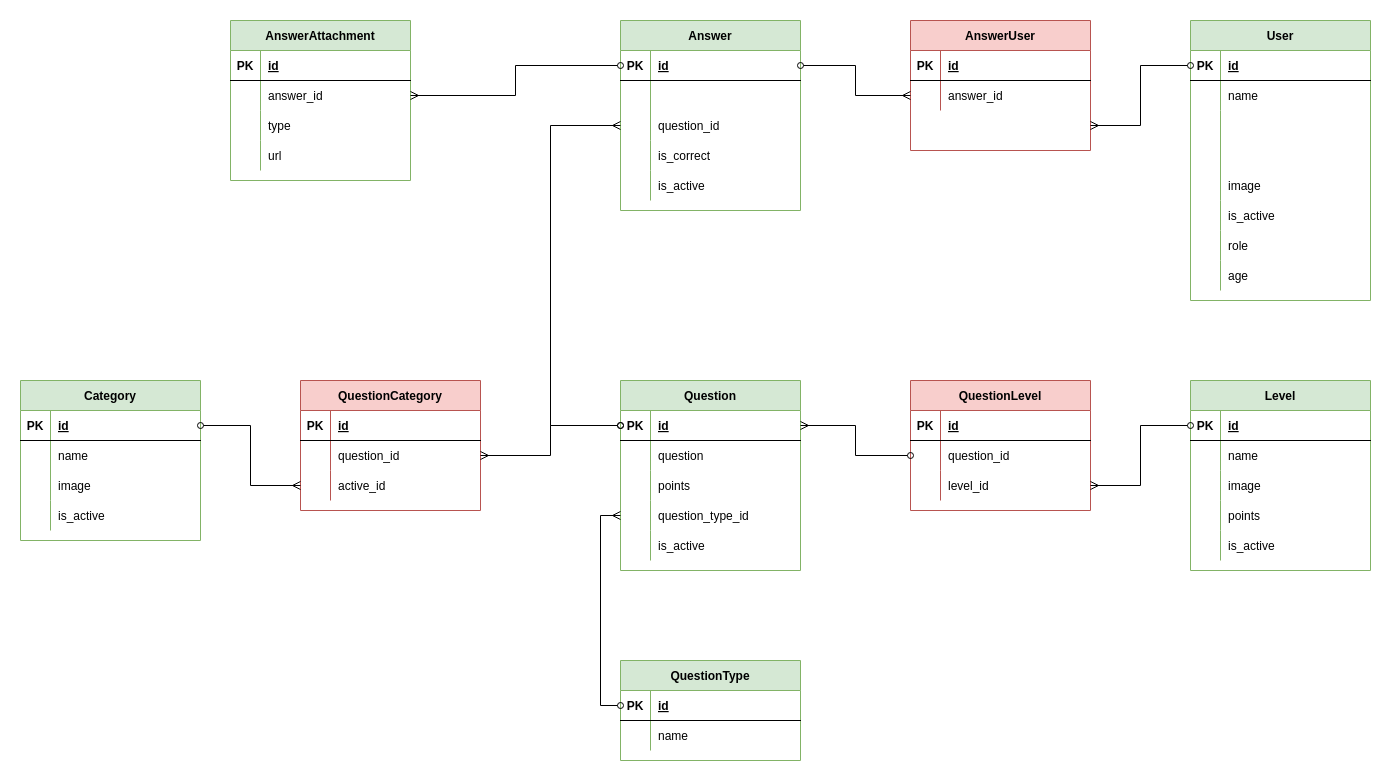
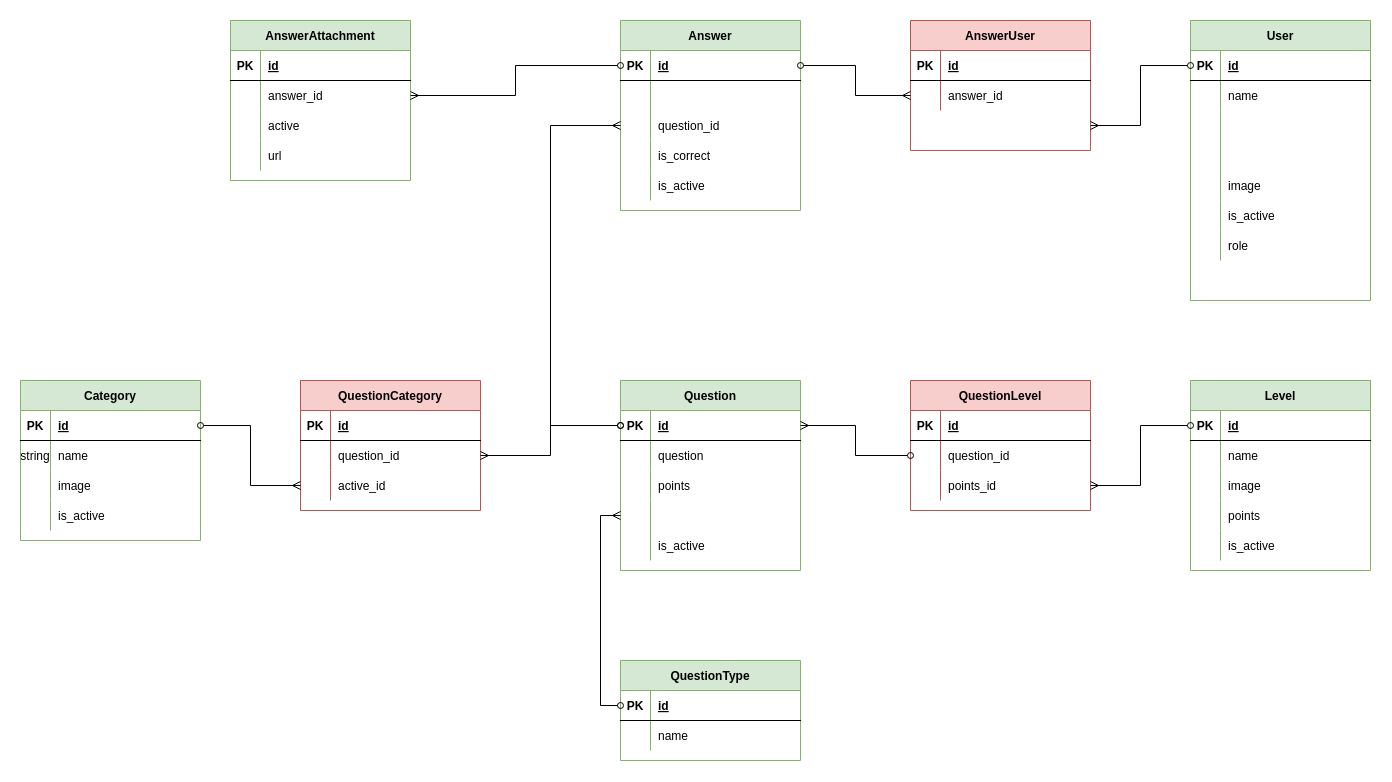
node "type": label "type" -> "active"
node "age": removed
node "string": added
node "level_id": label "level_id" -> "points_id"
node "question_type_id": removed
